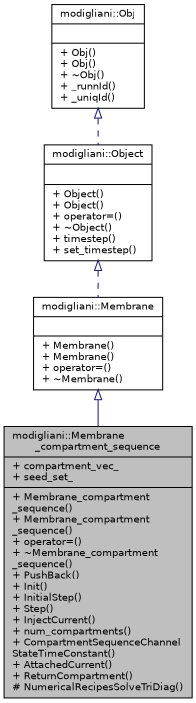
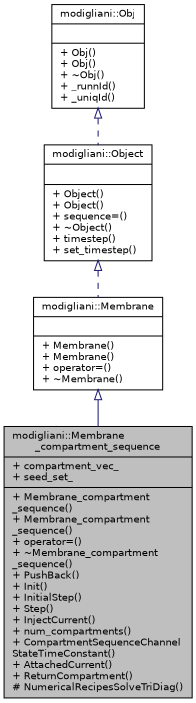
node "modigliani::Object": text "+ operator=()" -> "+ sequence=()"
